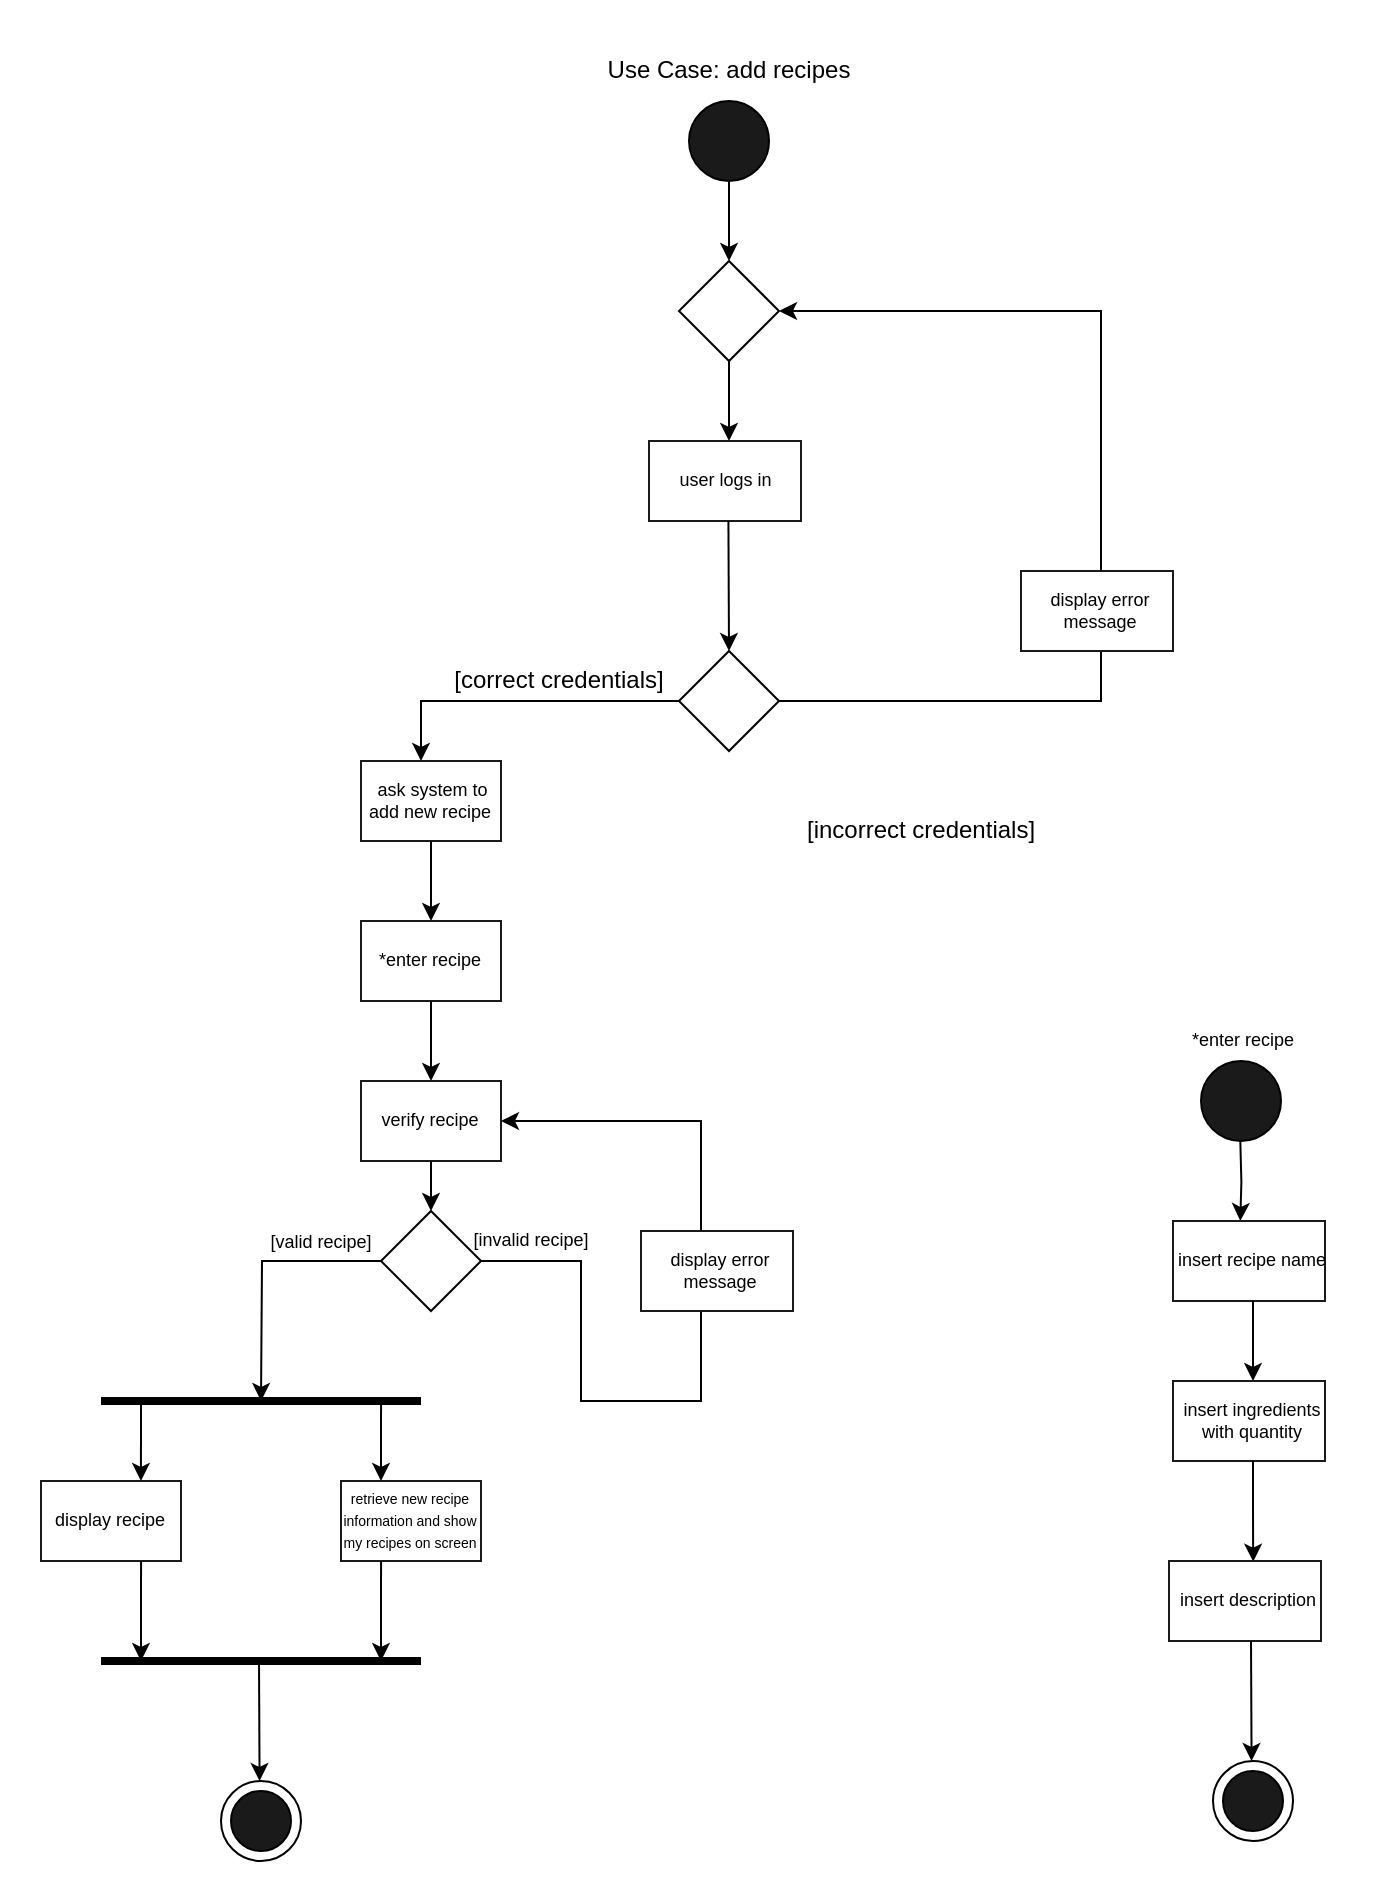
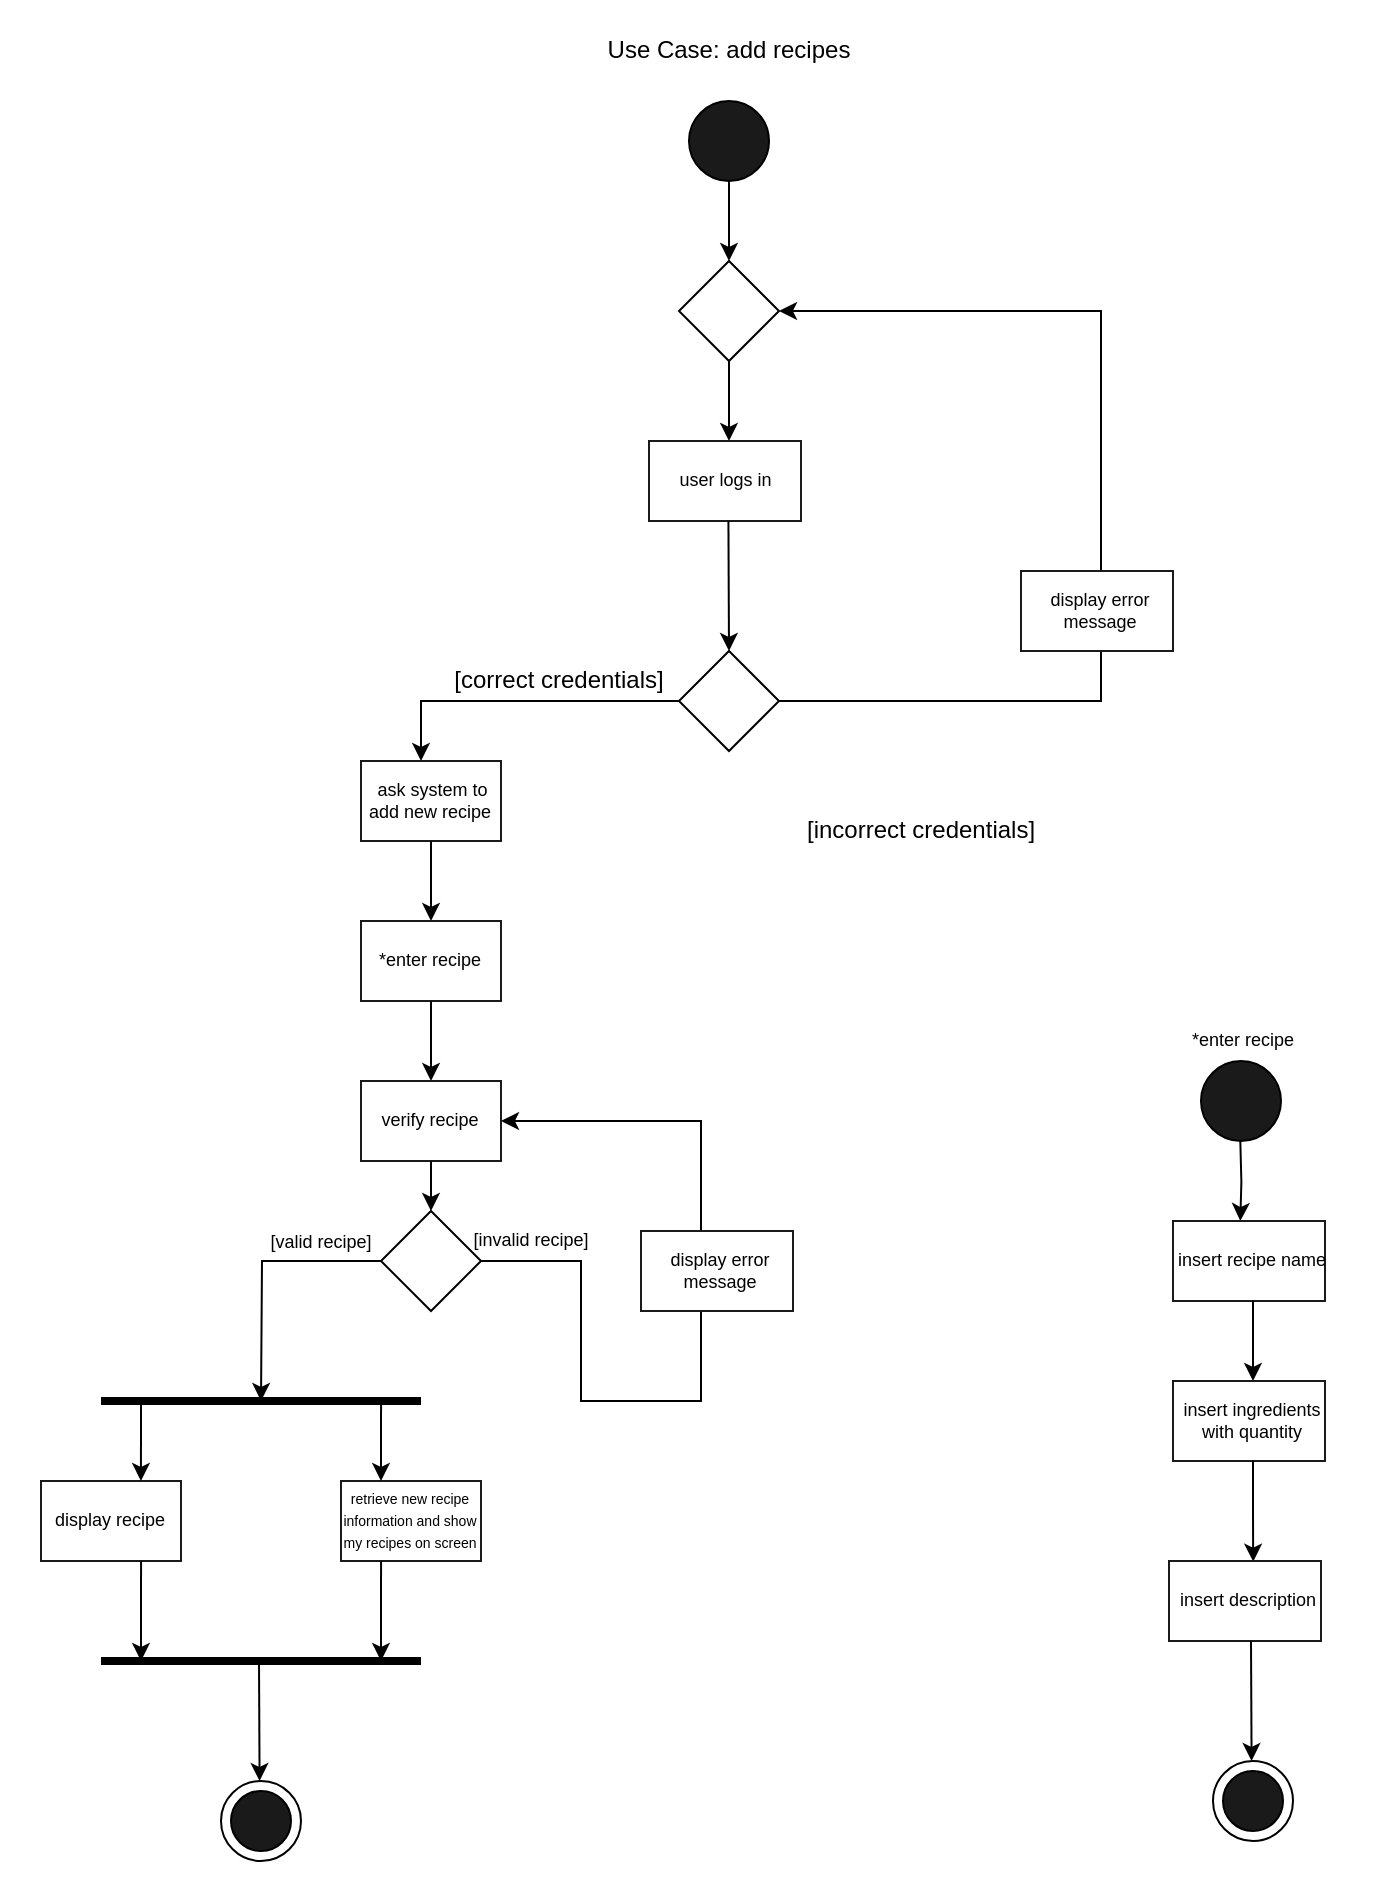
node "Use Case: add recipes": moved (729, 71) -> (729, 51)
